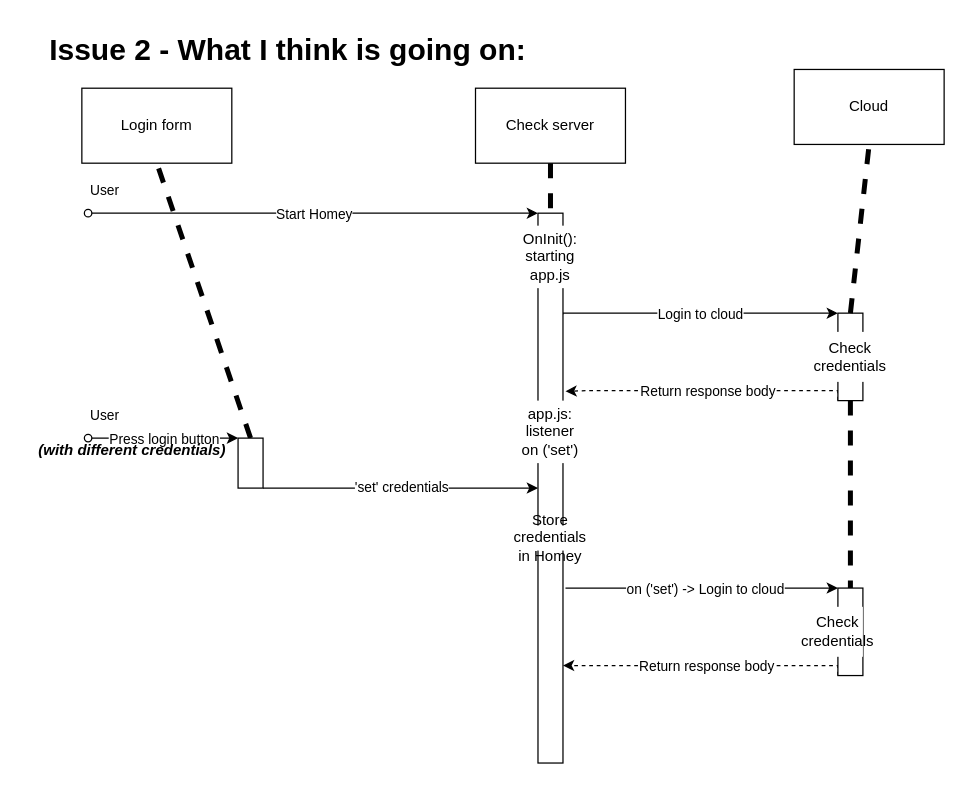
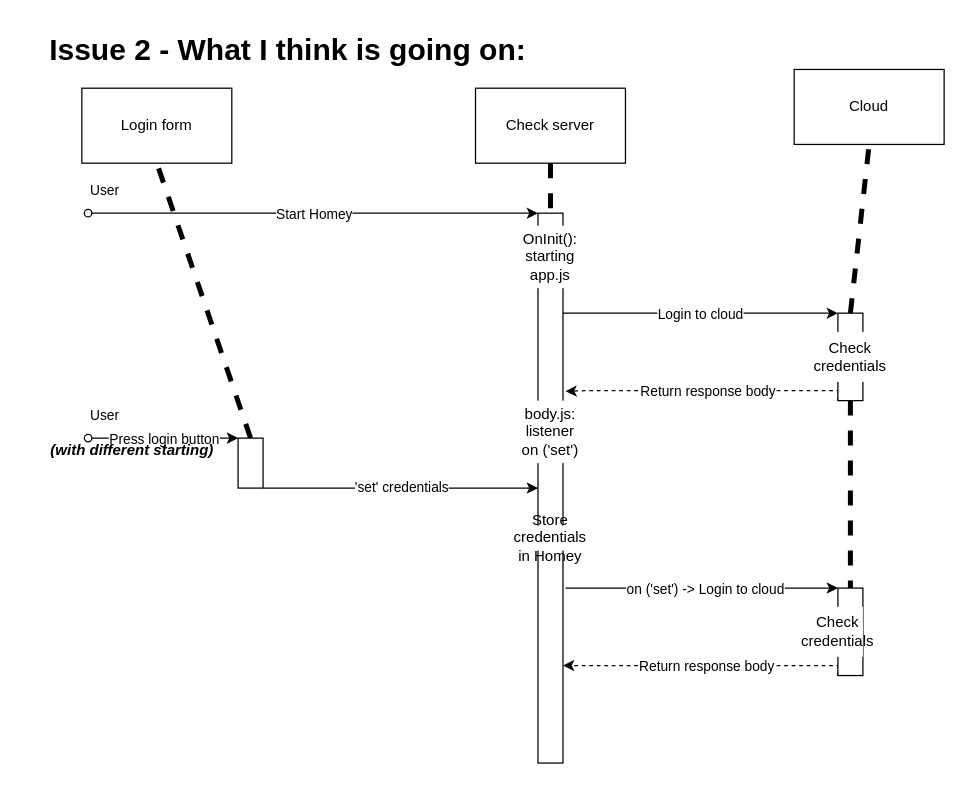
node "app.js: listener on ('set')": label "app.js: listener on ('set')" -> "body.js: listener on ('set')"
node "(with different credentials)": label "(with different credentials)" -> "(with different starting)"
